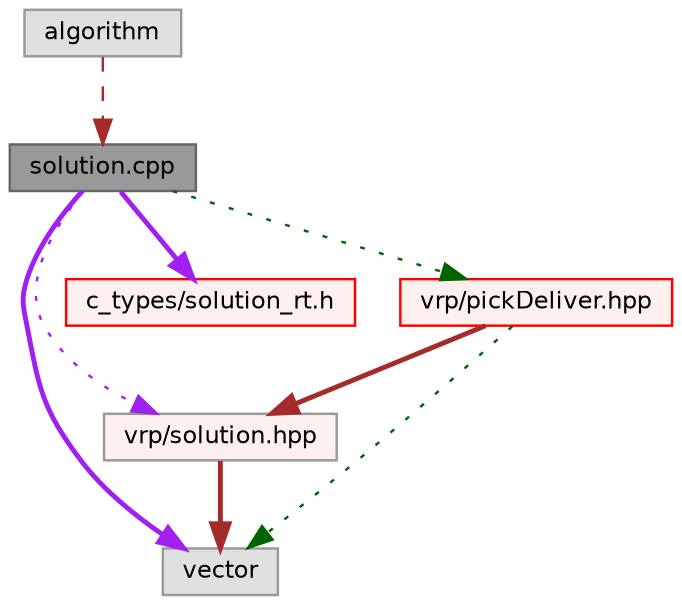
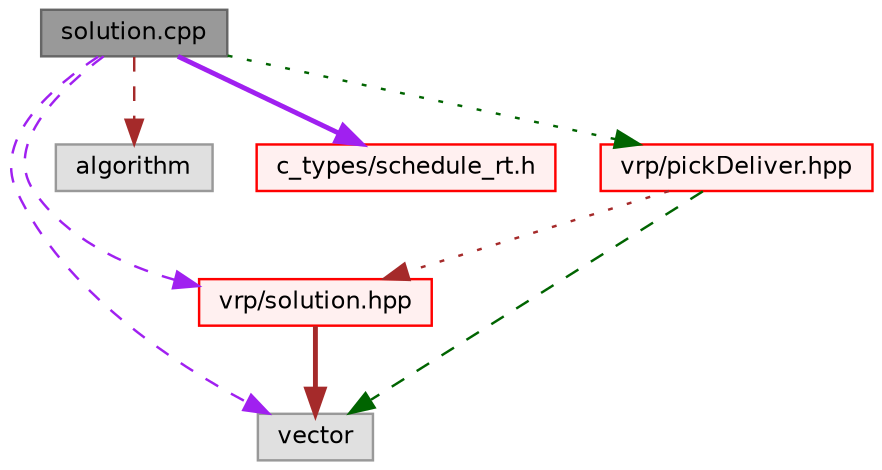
edge "algorithm" -> "solution.cpp": reversed
node "c_types/solution_rt.h": label "c_types/solution_rt.h" -> "c_types/schedule_rt.h"
edge "solution.cpp" -> "vrp/solution.hpp": style dotted -> dashed
edge "vrp/pickDeliver.hpp" -> "vrp/solution.hpp": style bold -> dotted
edge "solution.cpp" -> "vector": style bold -> dashed
edge "vrp/pickDeliver.hpp" -> "vector": style dotted -> dashed
node "vrp/solution.hpp": color grey60 -> red
